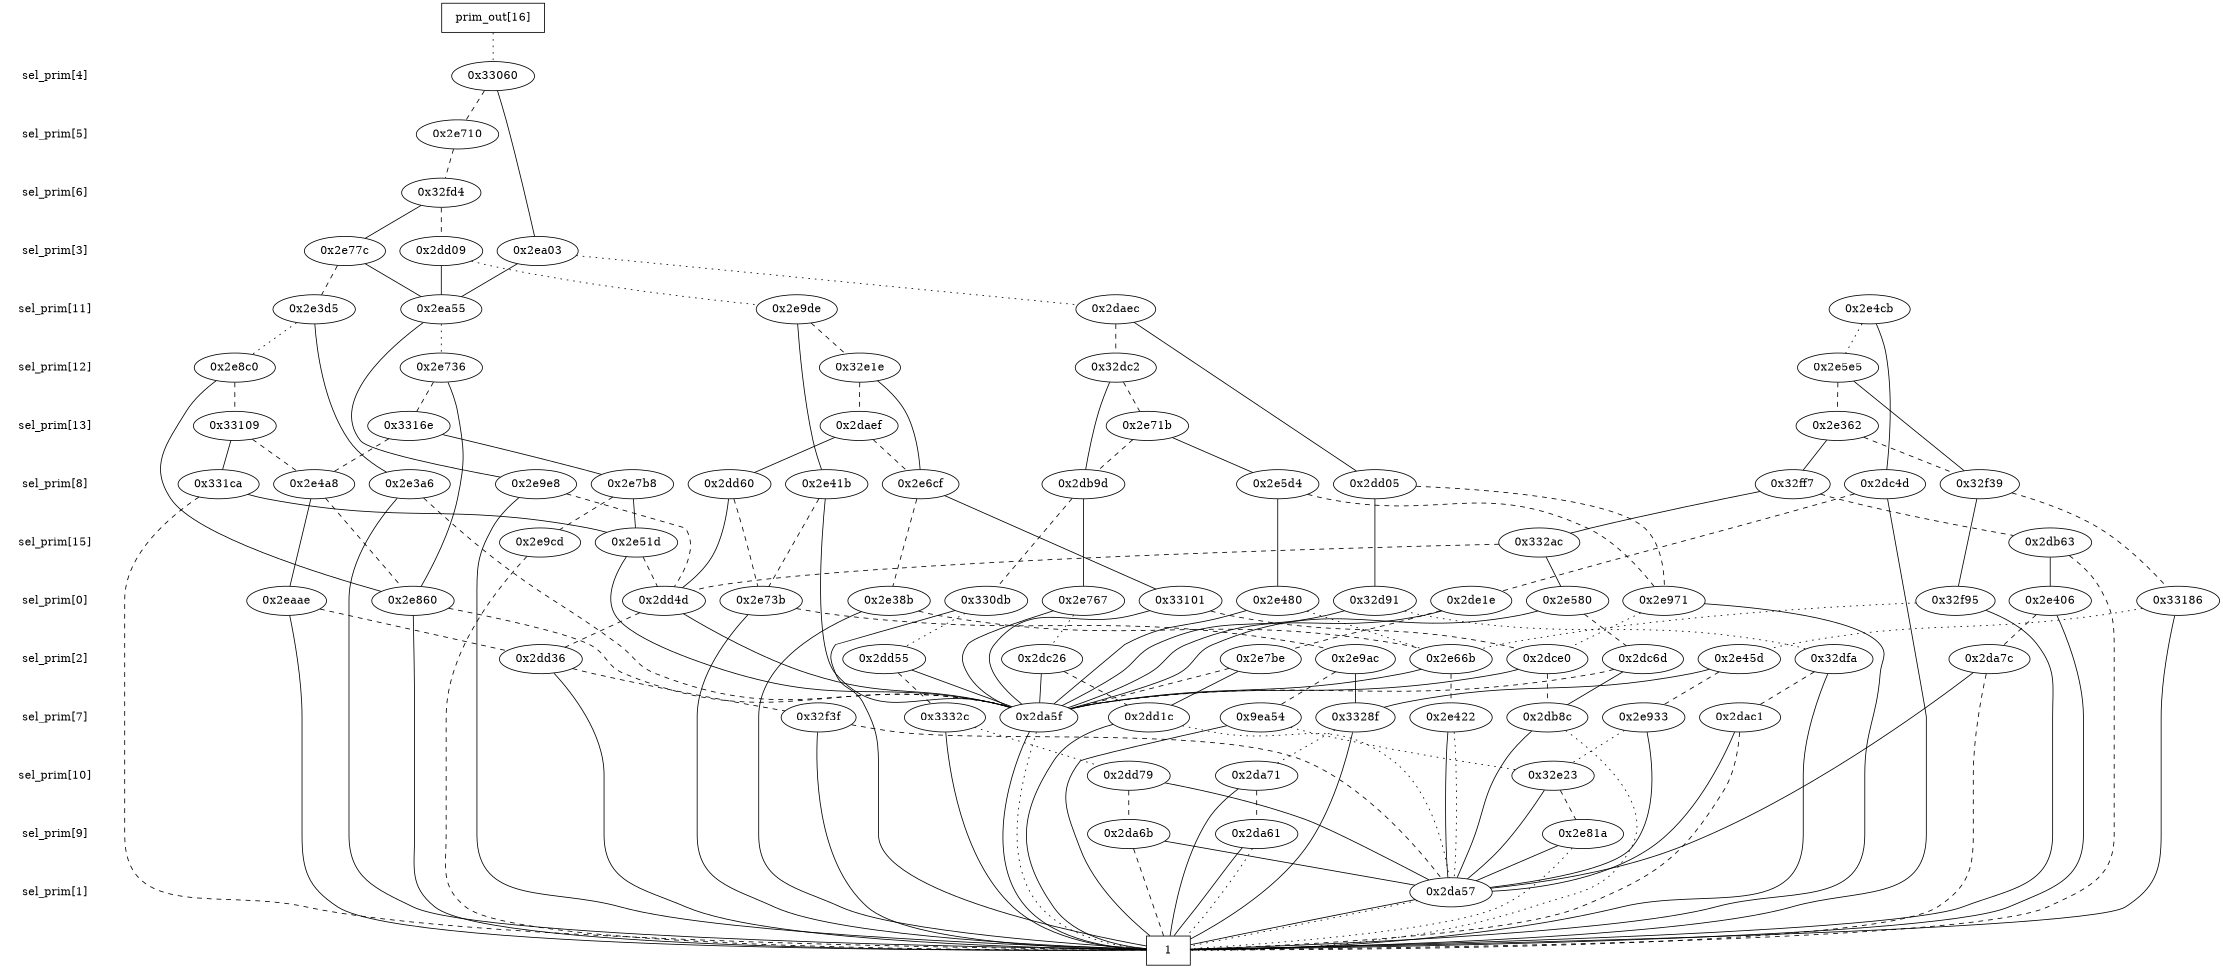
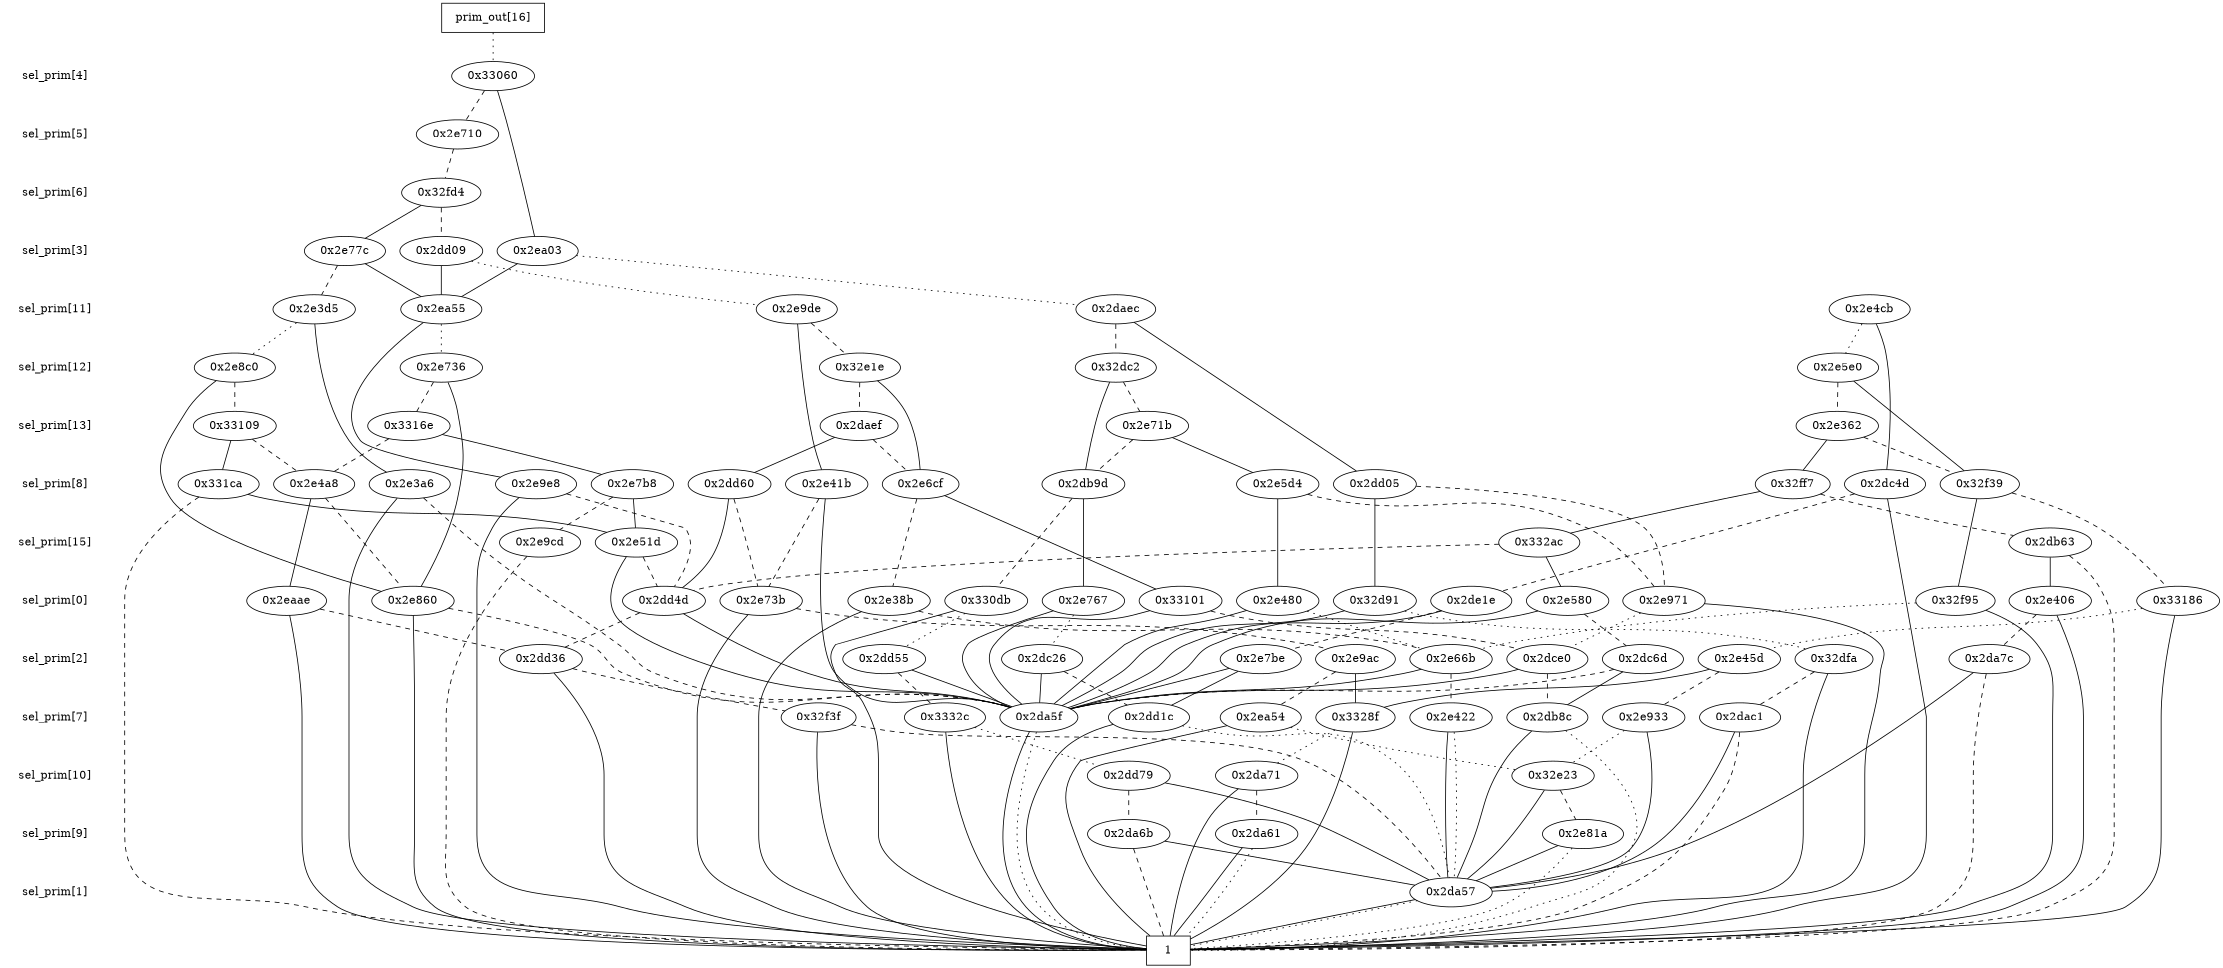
node "0x2e5e5": label "0x2e5e5" -> "0x2e5e0"
edge "0x2e7be" -- "0x2da5f": style dashed -> solid
node "0x9ea54": label "0x9ea54" -> "0x2ea54"
